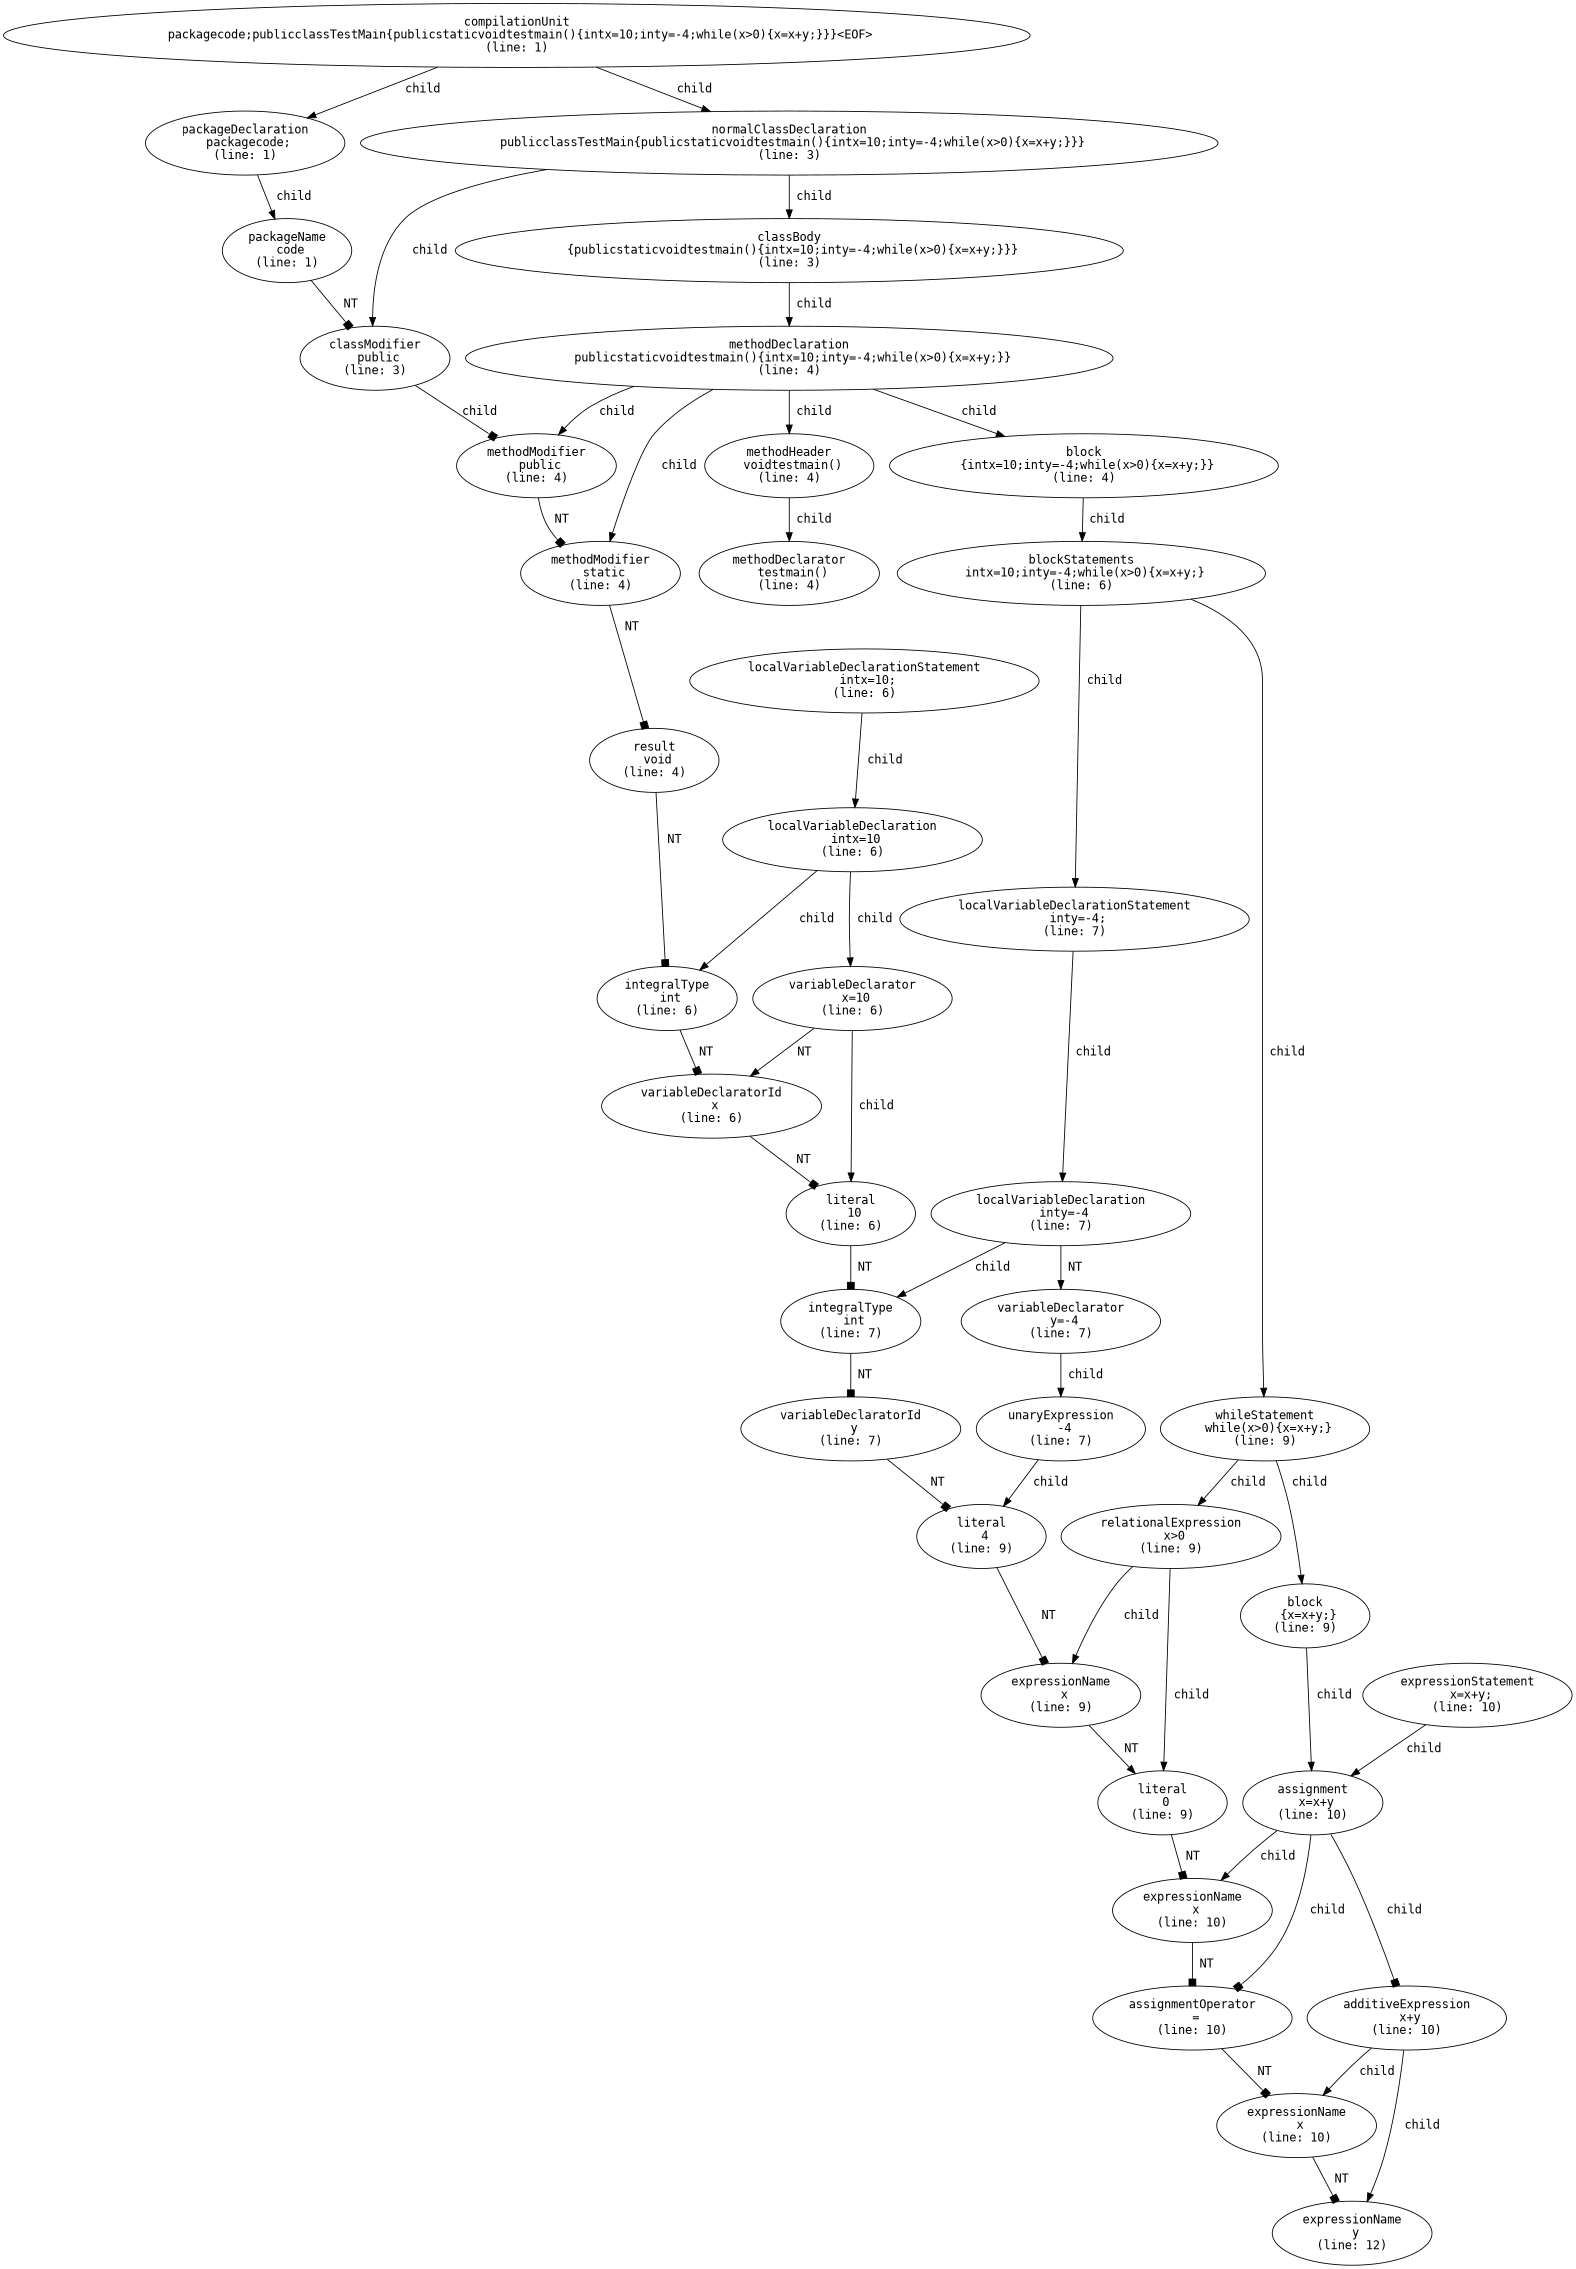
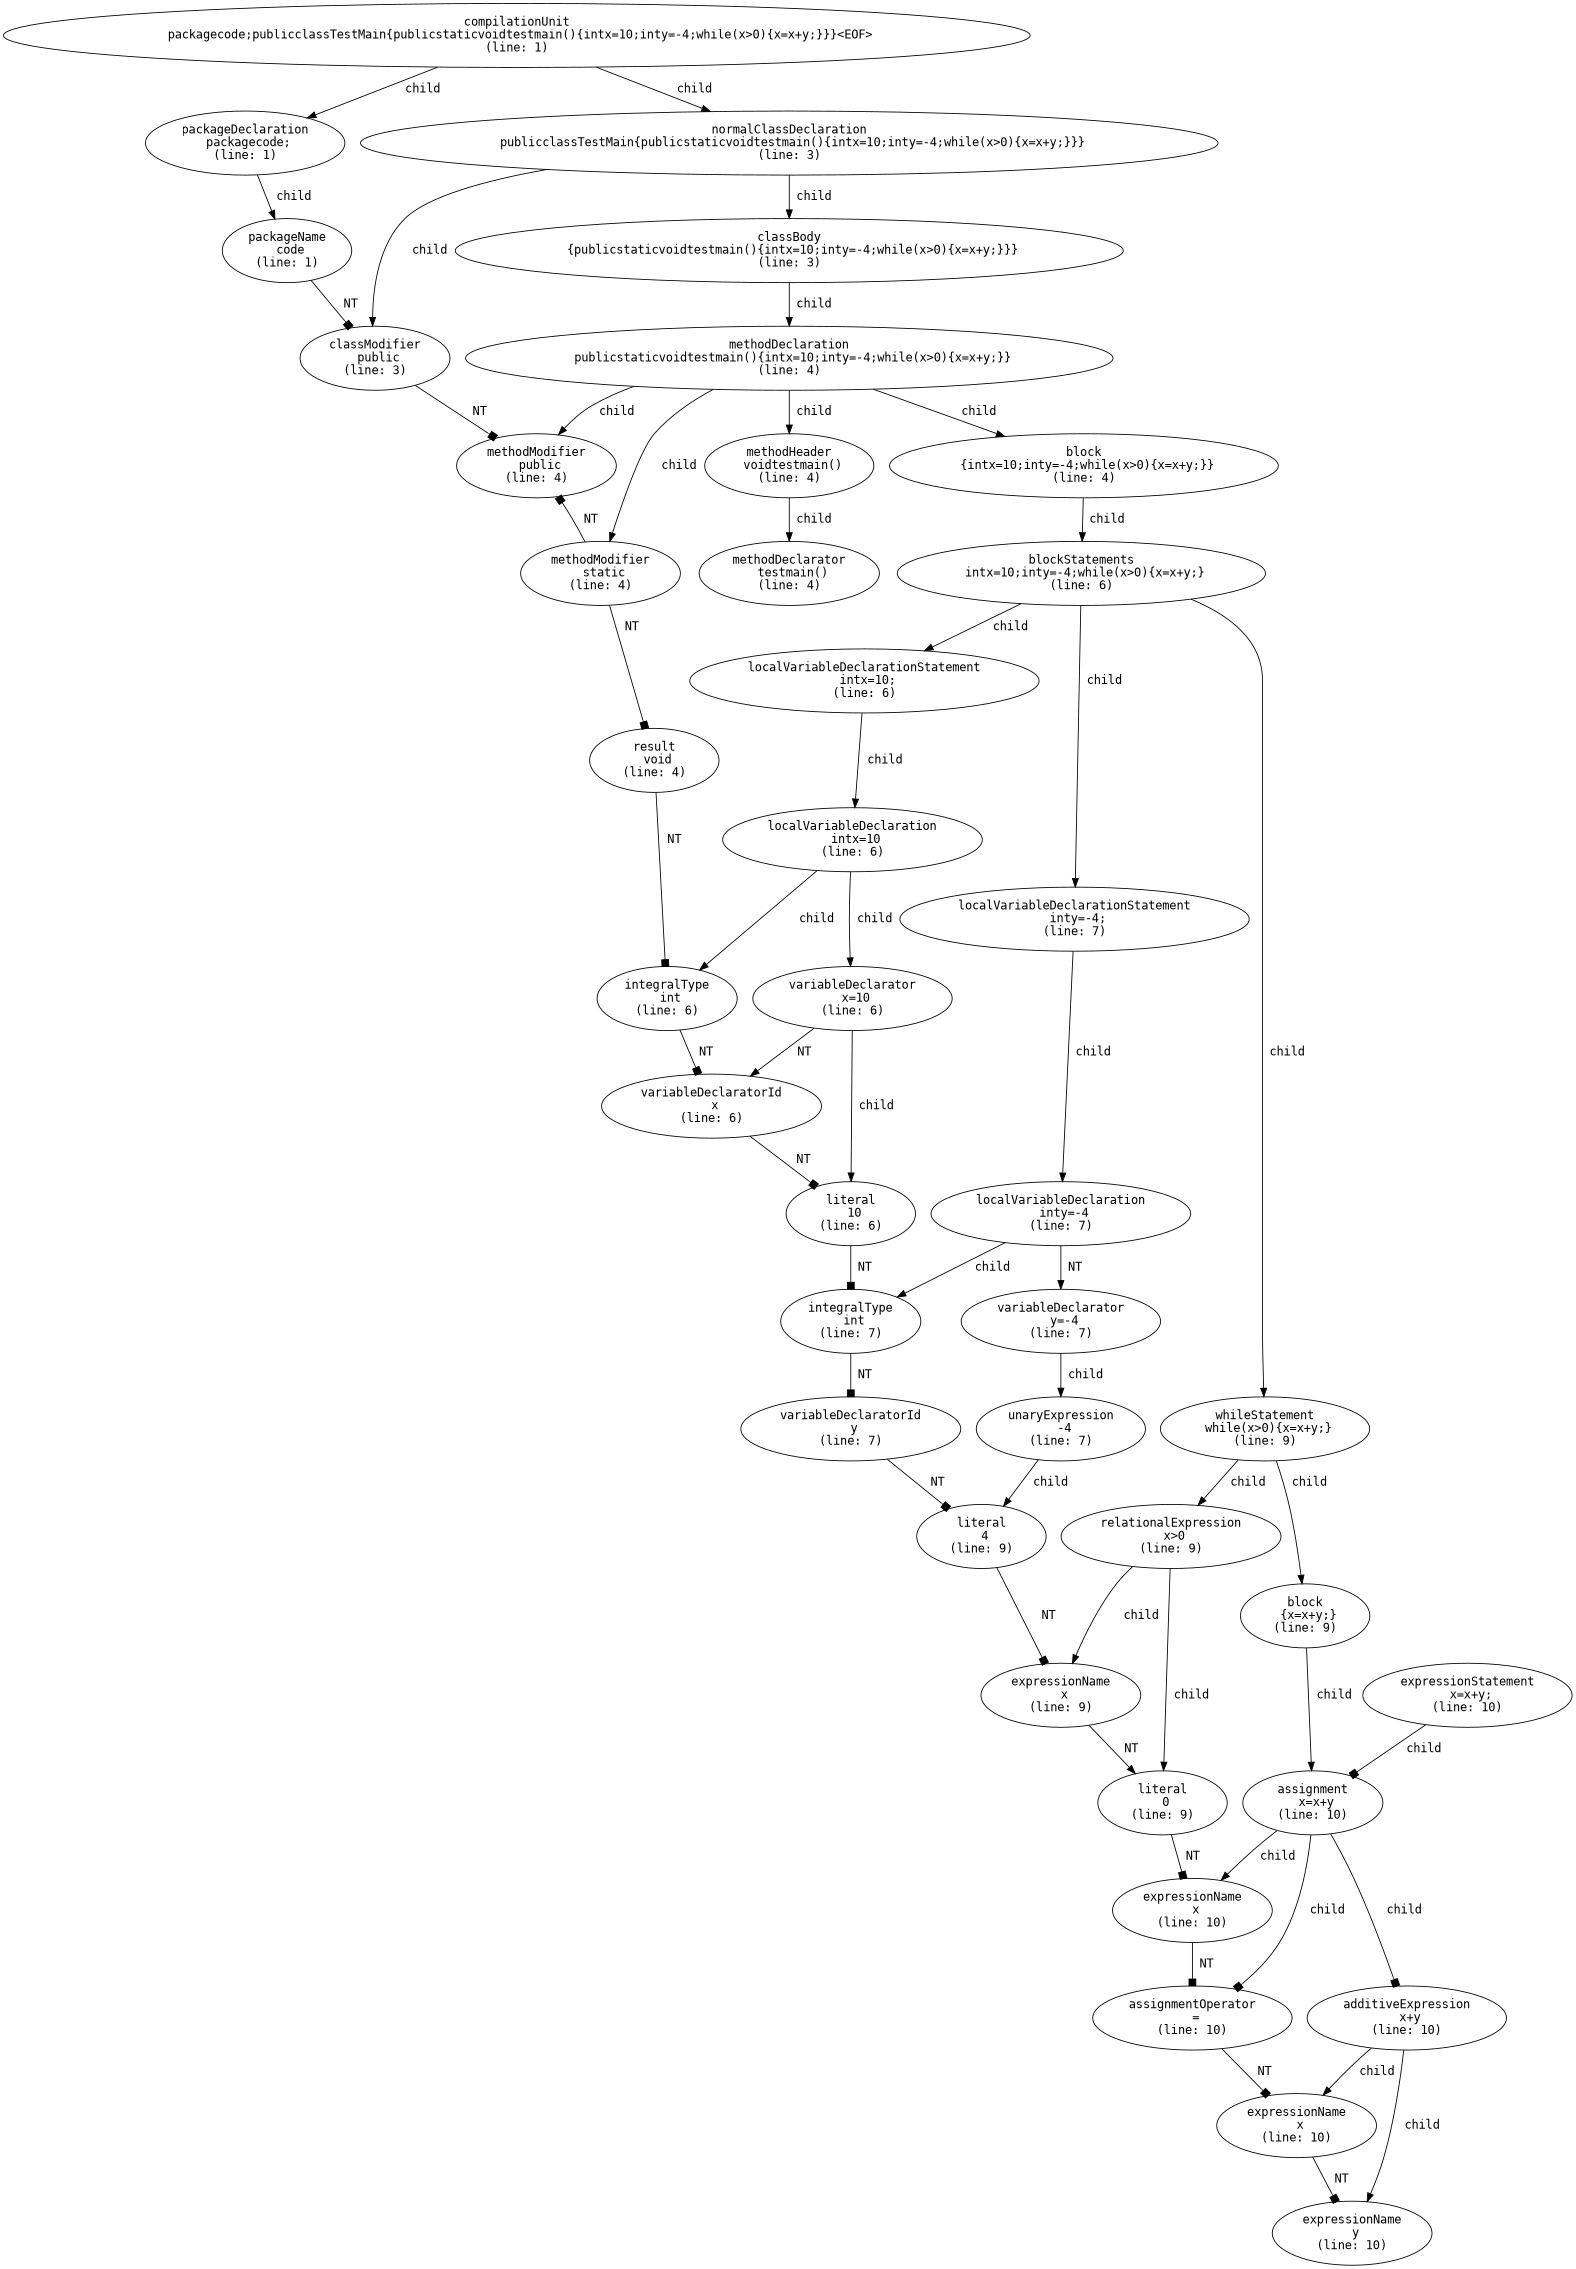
edge "classModifier public (line: 3)" -> "methodModifier public (line: 4)": label " child" -> " NT"
edge "methodModifier public (line: 4)" -> "methodModifier static (line: 4)": reversed
edge "blockStatements intx=10;inty=-4;while(x>0){x=x+y;} (line: 6)" -> "localVariableDeclarationStatement intx=10; (line: 6)": added, label "child"
edge "expressionStatement x=x+y; (line: 10)" -> "assignment x=x+y (line: 10)": arrowhead normal -> box
node "expressionName y (line: 12)": label "expressionName y (line: 12)" -> "expressionName y (line: 10)"
